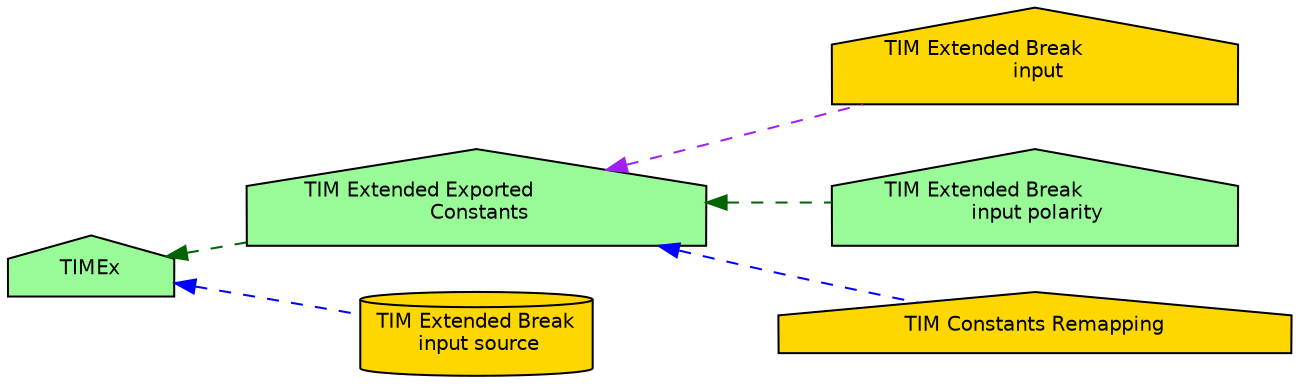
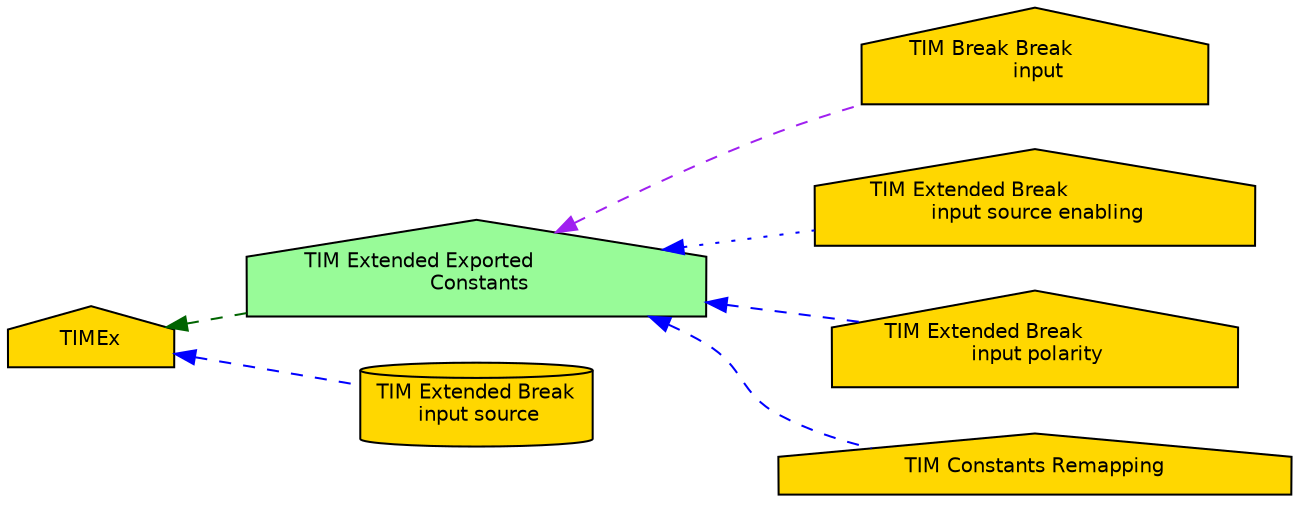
node "TIM Extended Break input": label "TIM Extended Break input" -> "TIM Break Break input"
edge "TIM Extended Break input polarity" -> "TIM Extended Exported Constants": color darkgreen -> blue
node "TIM Extended Break input polarity": fillcolor palegreen -> gold
node "TIM Extended Break input source enabling": added
node "TIMEx": fillcolor palegreen -> gold
